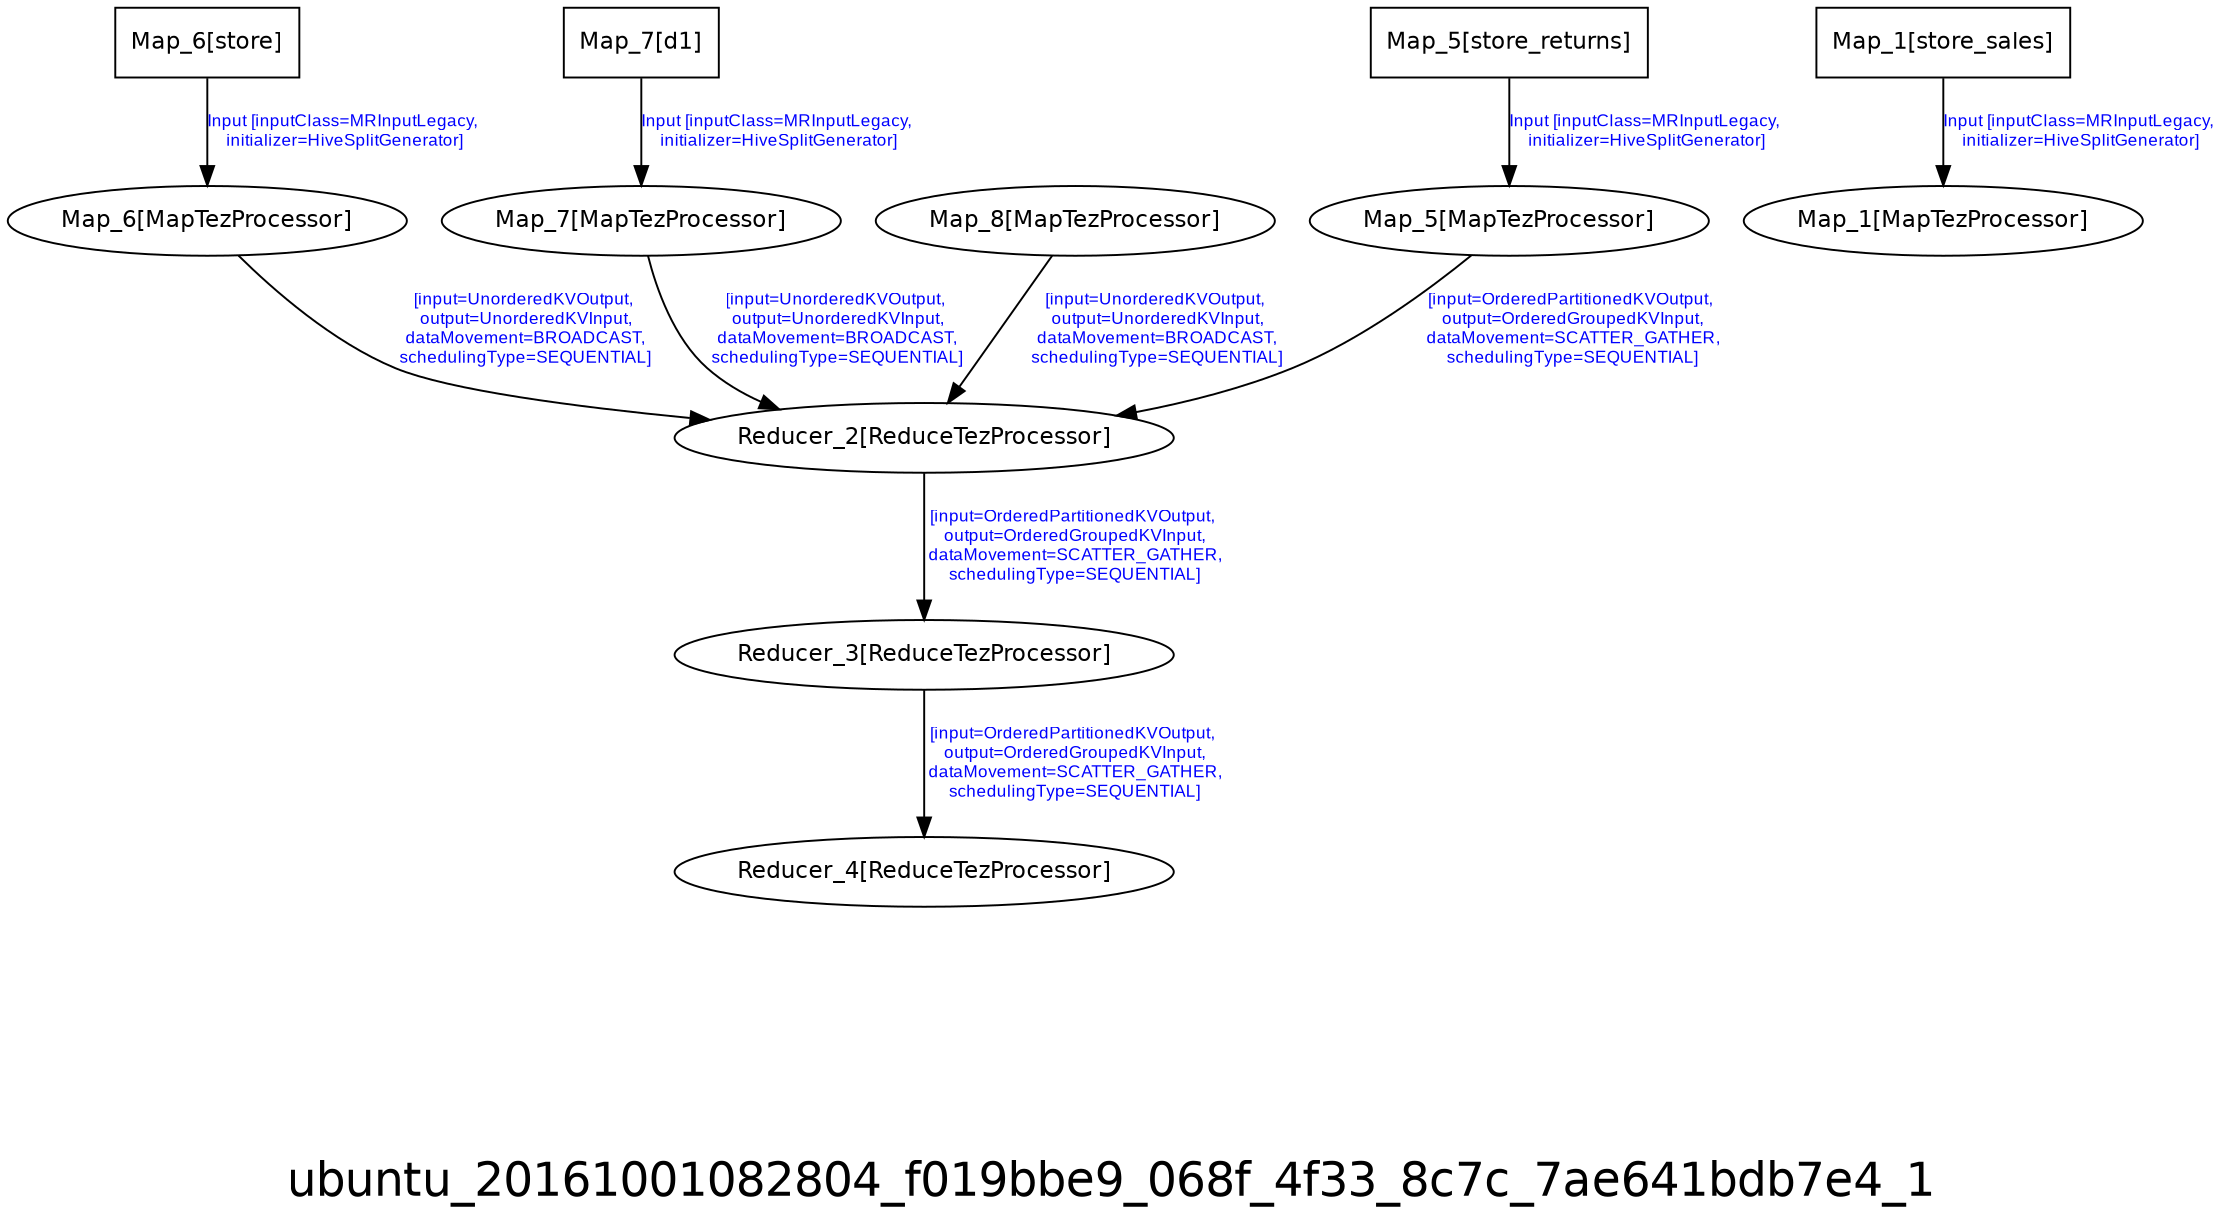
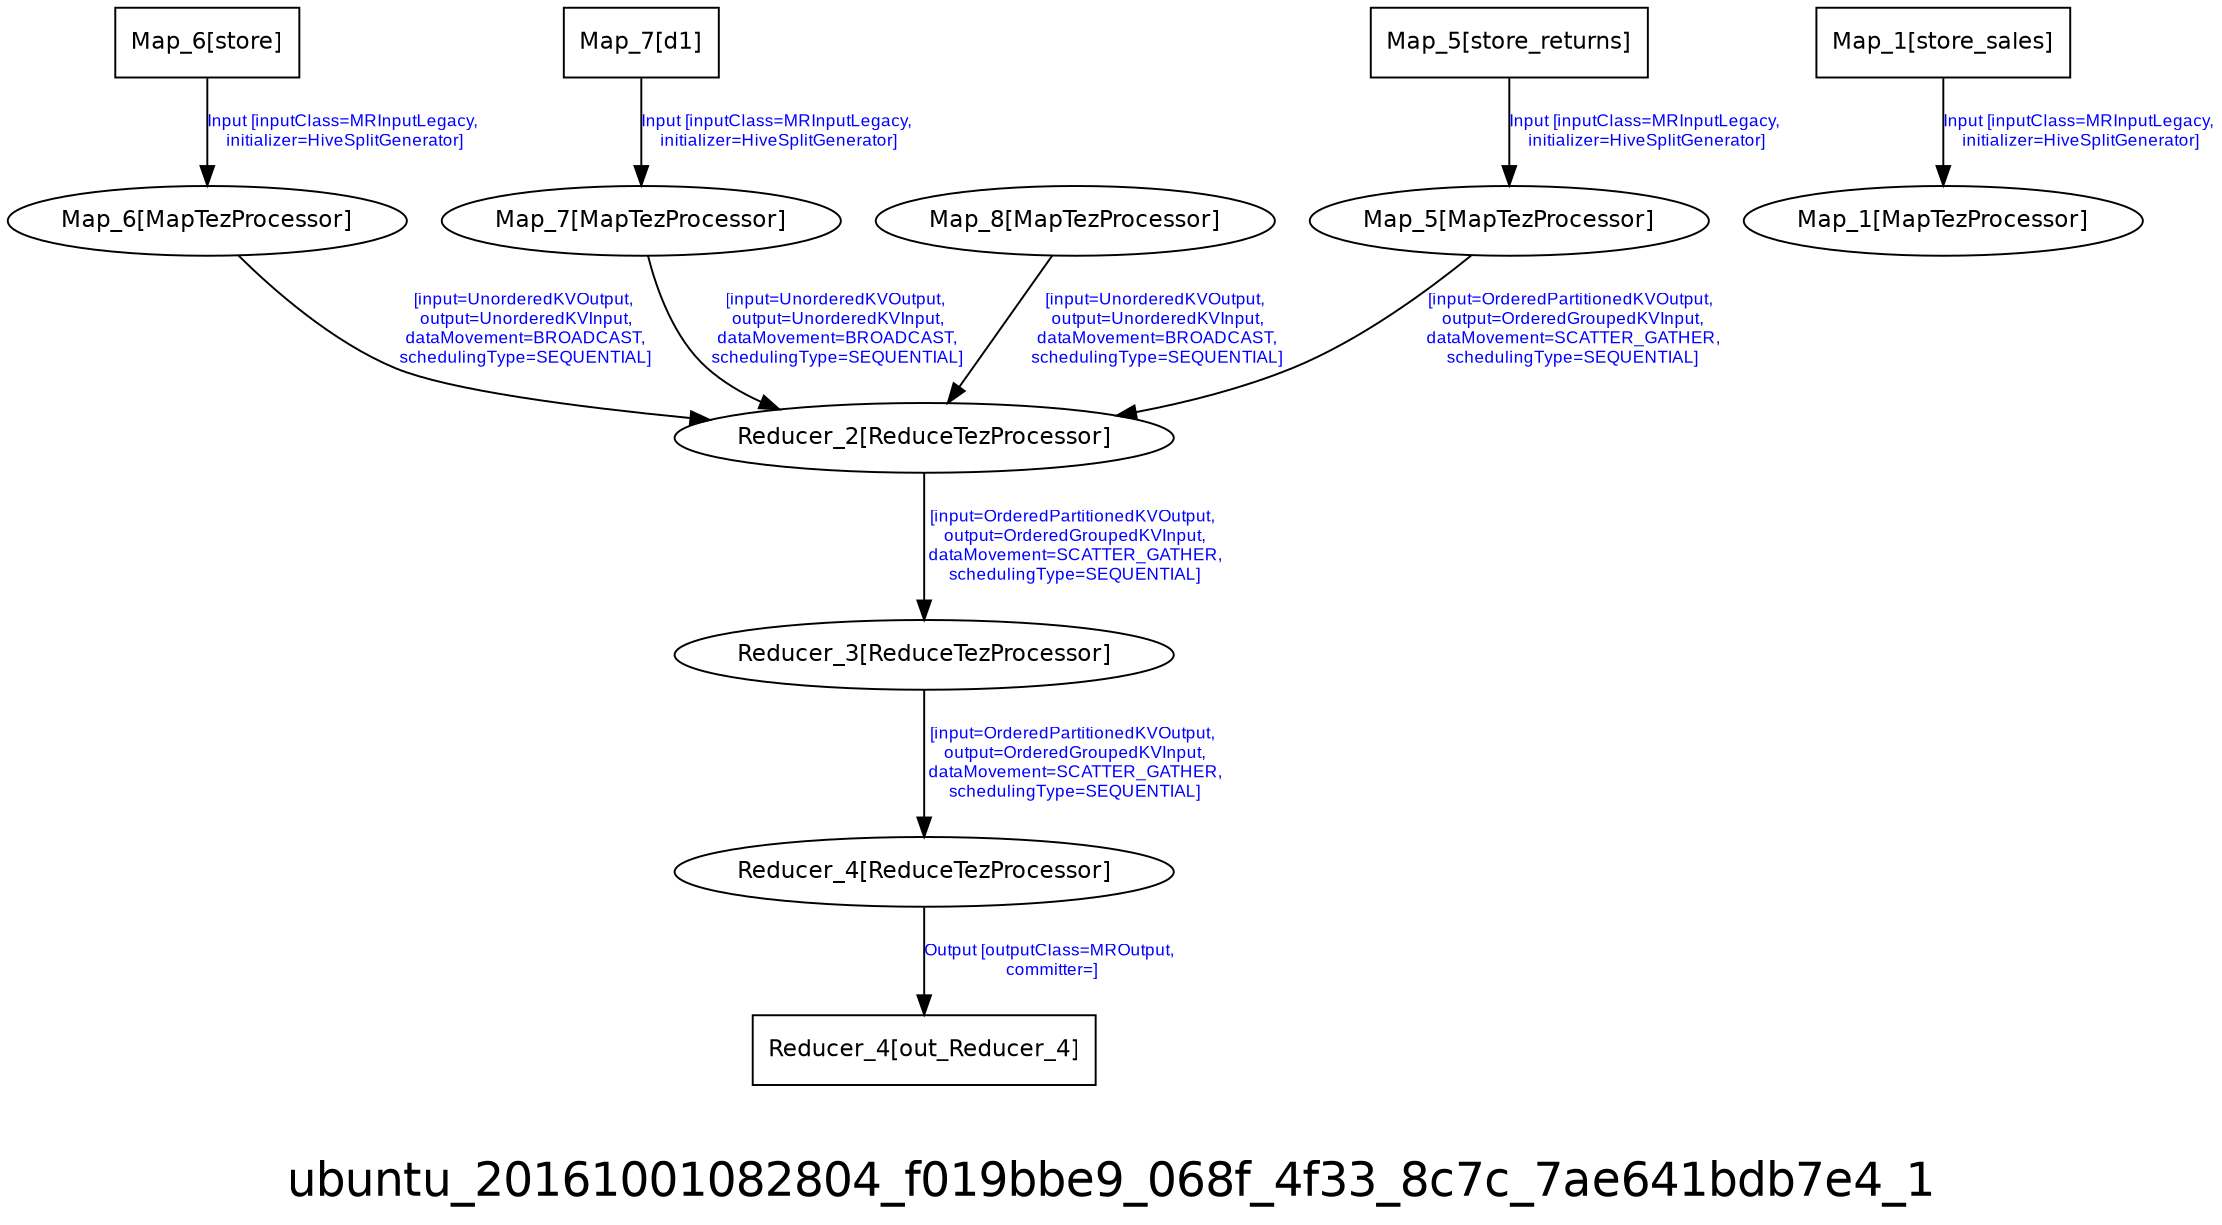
node "Reducer_4[out_Reducer_4]": added
